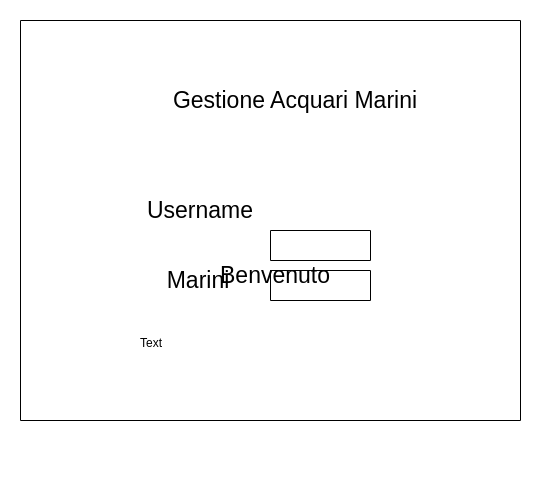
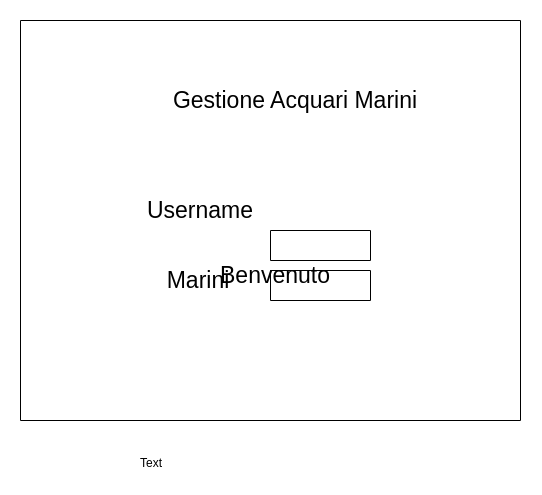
node "Text": moved (159, 344) -> (159, 464)
